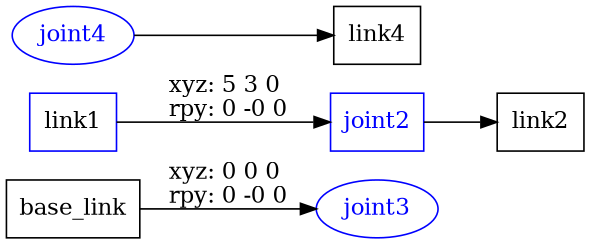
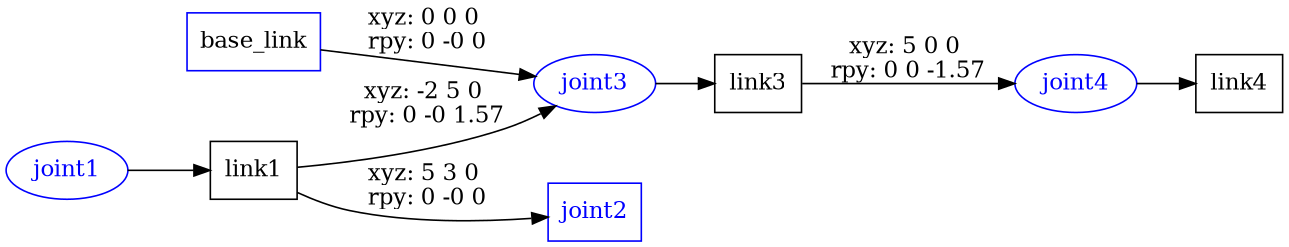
node "link3": added
node "link1": color blue -> black
node "link2": removed
edge "link1" -> "joint3": added, label "xyz: -2 5 0 rpy: 0 -0 1.57"
node "joint1": added
node "base_link": color black -> blue
